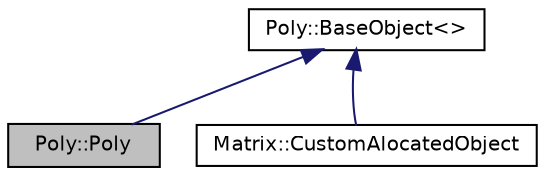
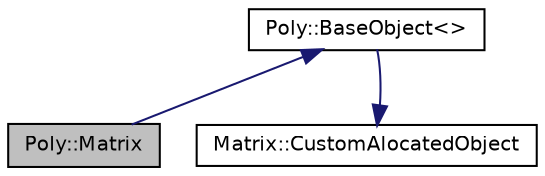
edge "Matrix::CustomAlocatedObject" -> "Poly::BaseObject<>": reversed
node "Poly::Poly": label "Poly::Poly" -> "Poly::Matrix"
